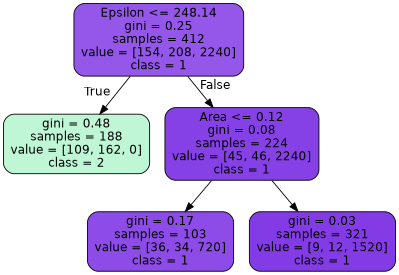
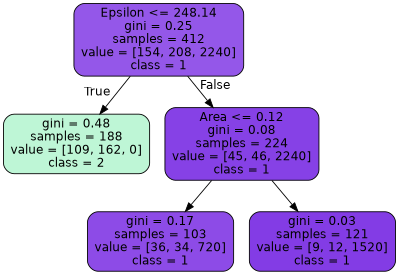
node "gini = 0.03 samples = 321 value = [9, 12, 1520] class = 1": label "gini = 0.03 samples = 321 value = [9, 12, 1520] class = 1" -> "gini = 0.03 samples = 121 value = [9, 12, 1520] class = 1"
